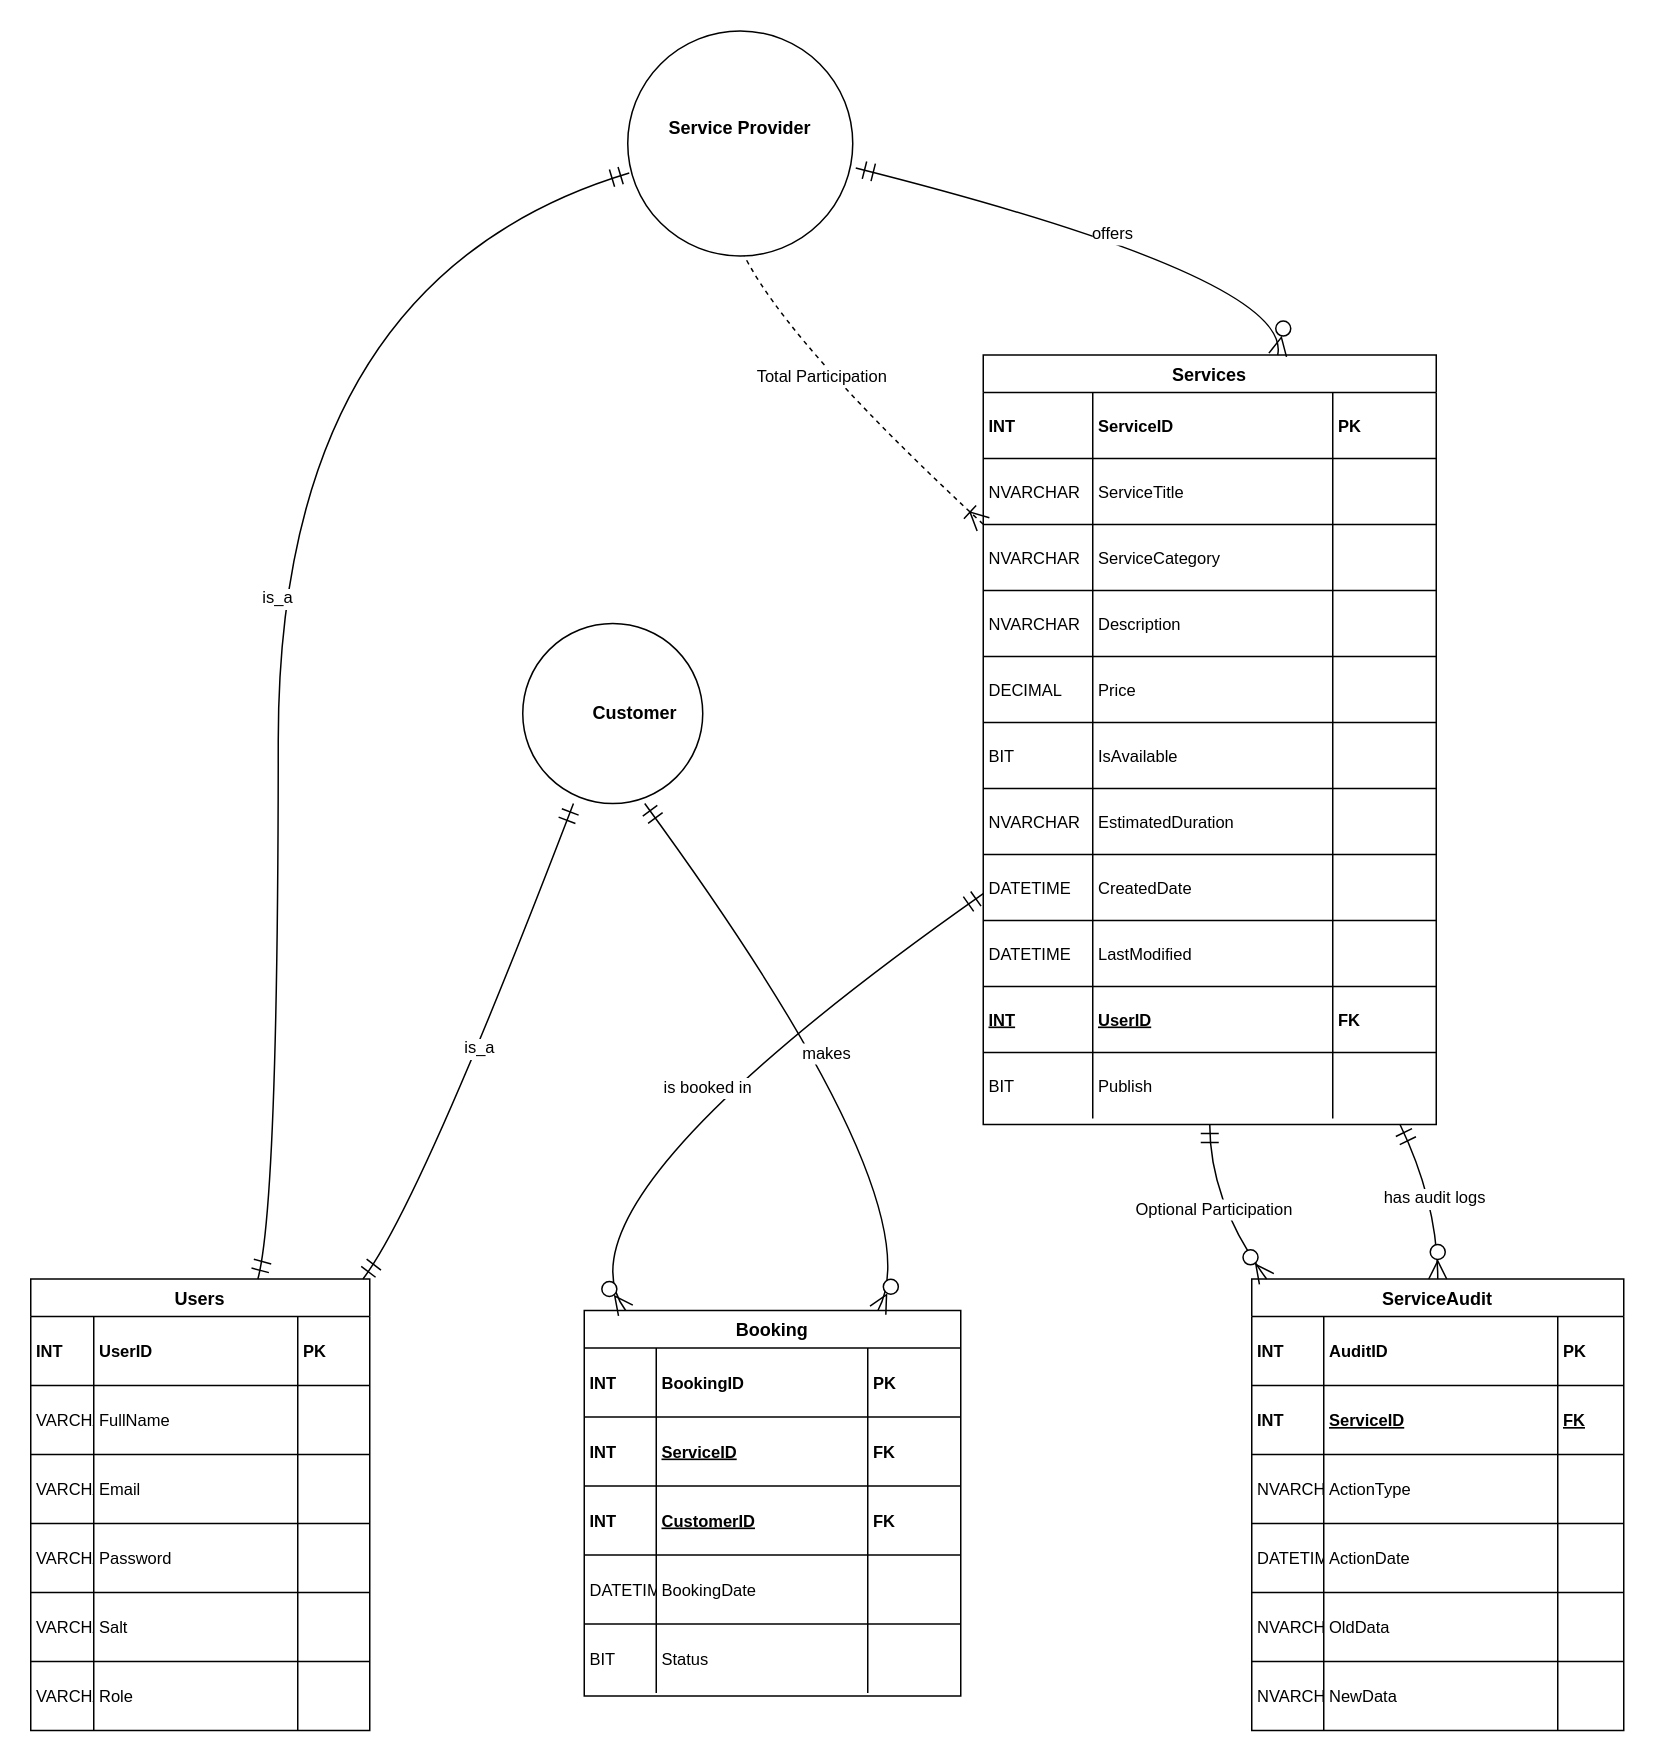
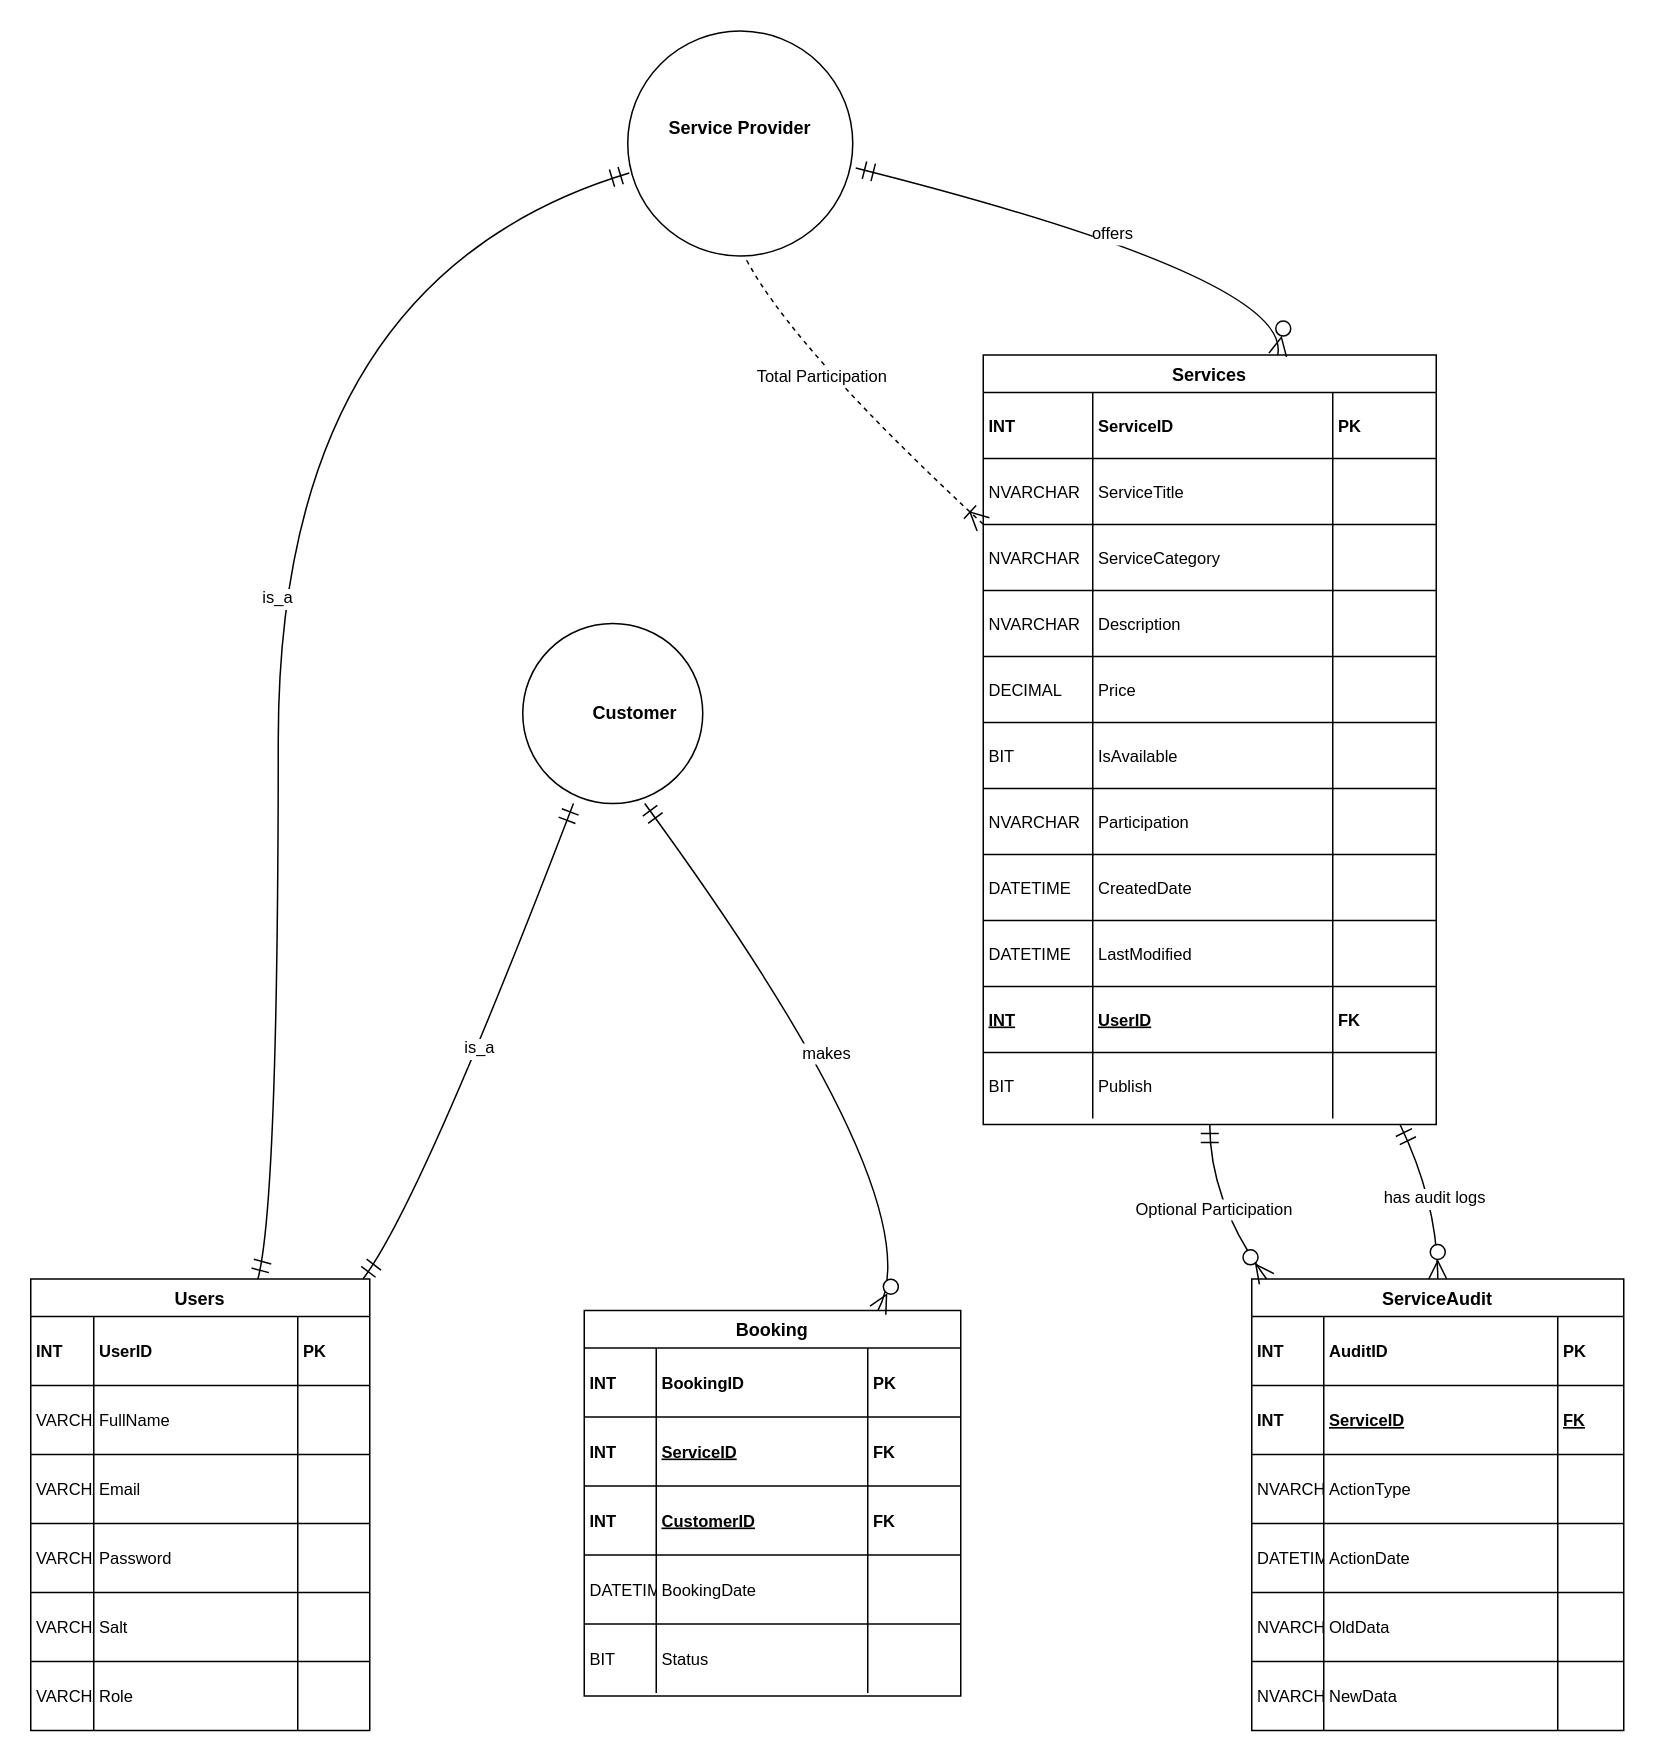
node "EstimatedDuration": label "EstimatedDuration" -> "Participation"
edge "Services" -- "Booking": removed, label "is booked in"
